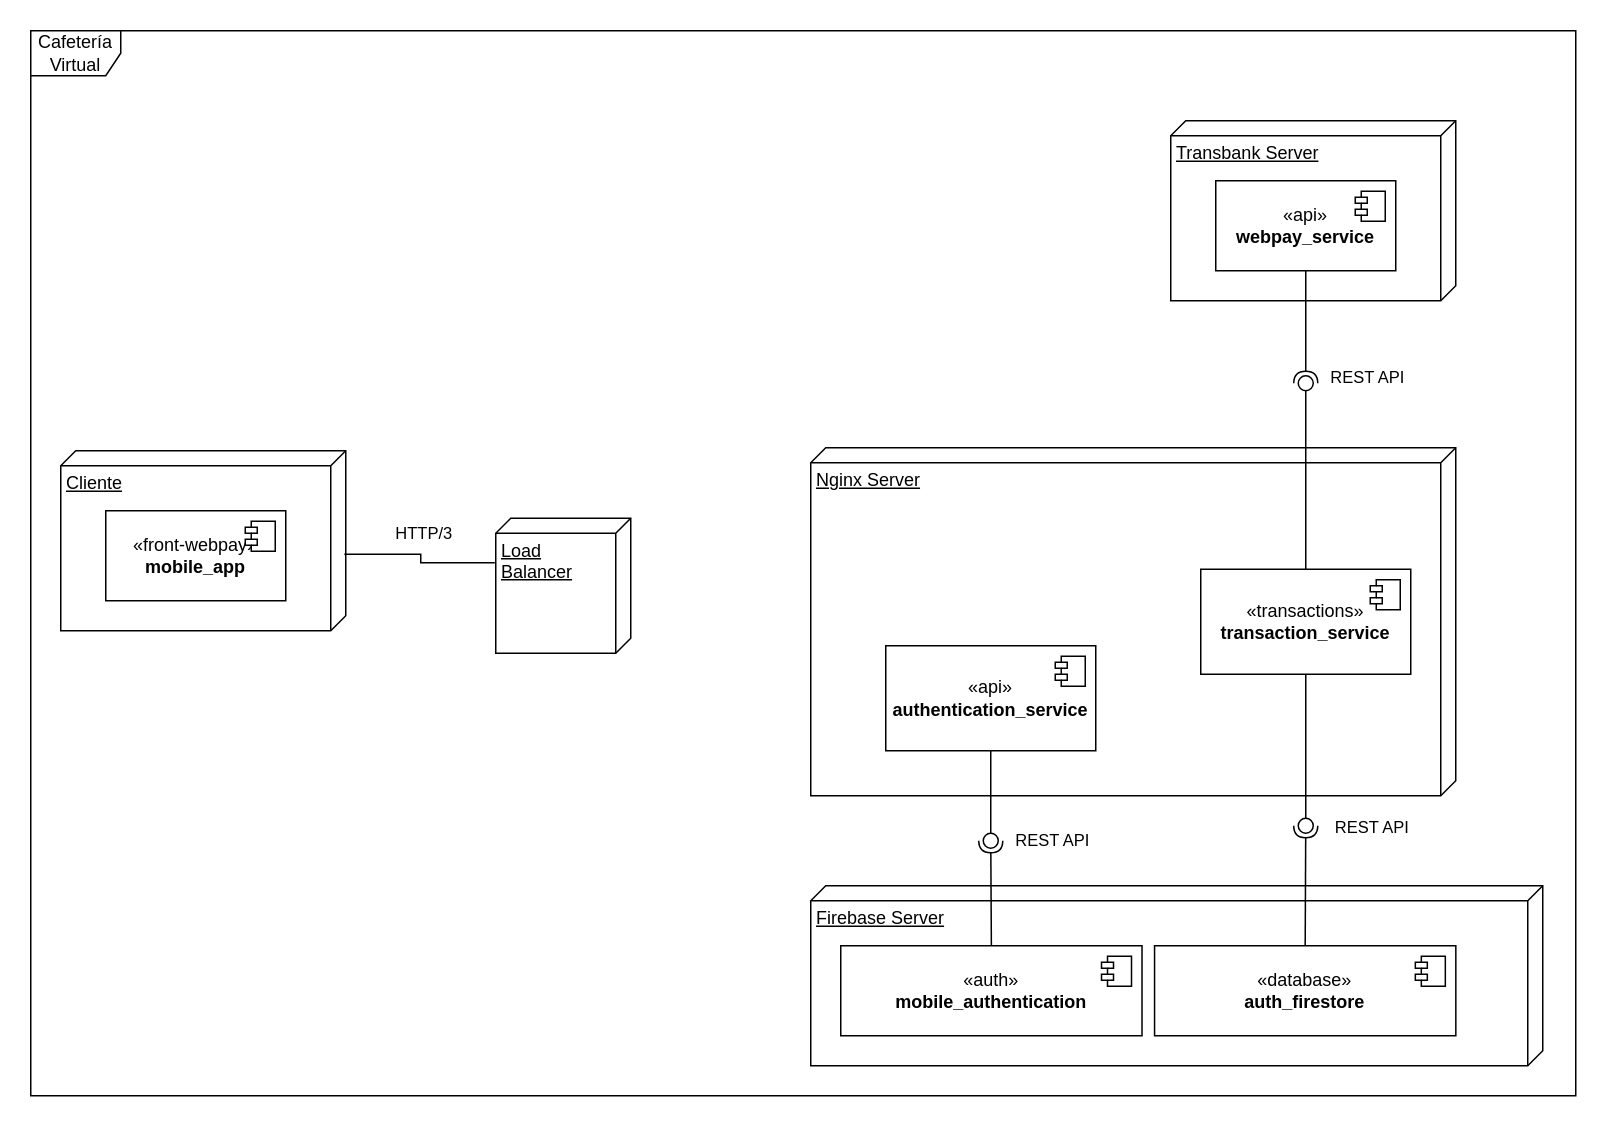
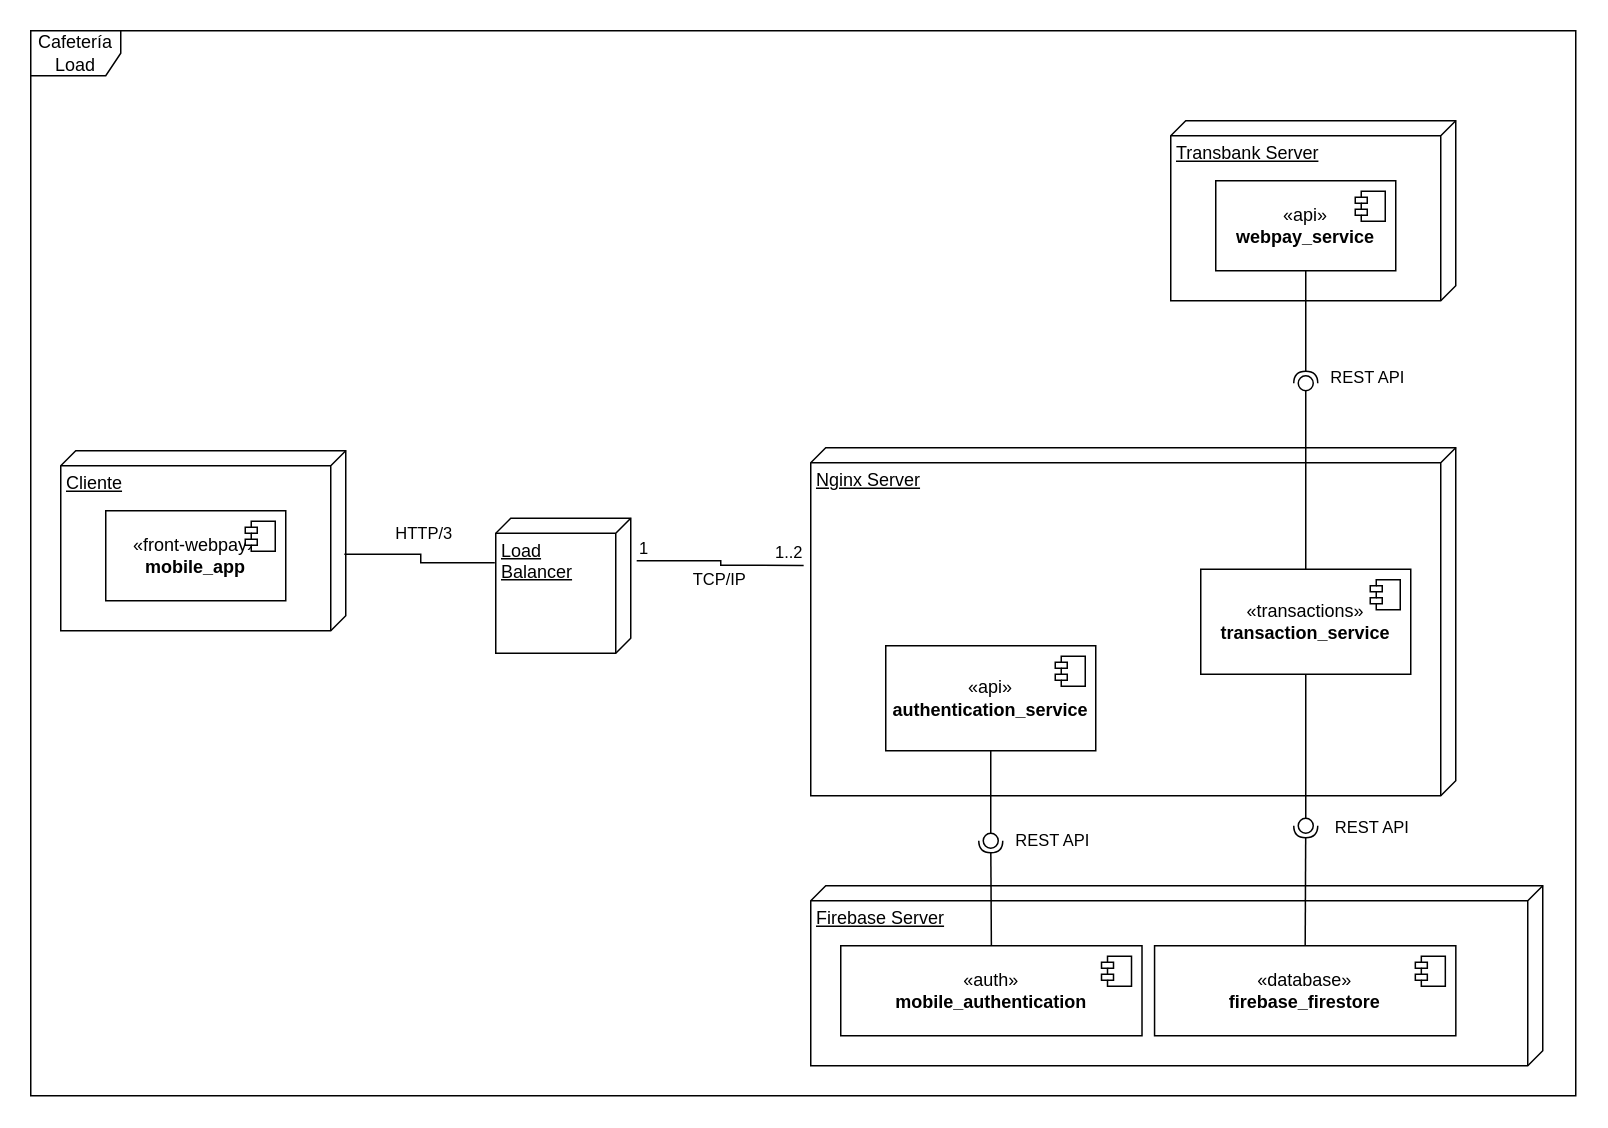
node "Cafetería Virtual": label "Cafetería Virtual" -> "Cafetería Load"
edge "Load Balancer" -- "Nginx Server": added, labels "1", "TCP/IP", "1..2"
node "«database» auth_firestore": label "«database» auth_firestore" -> "«database» firebase_firestore"
